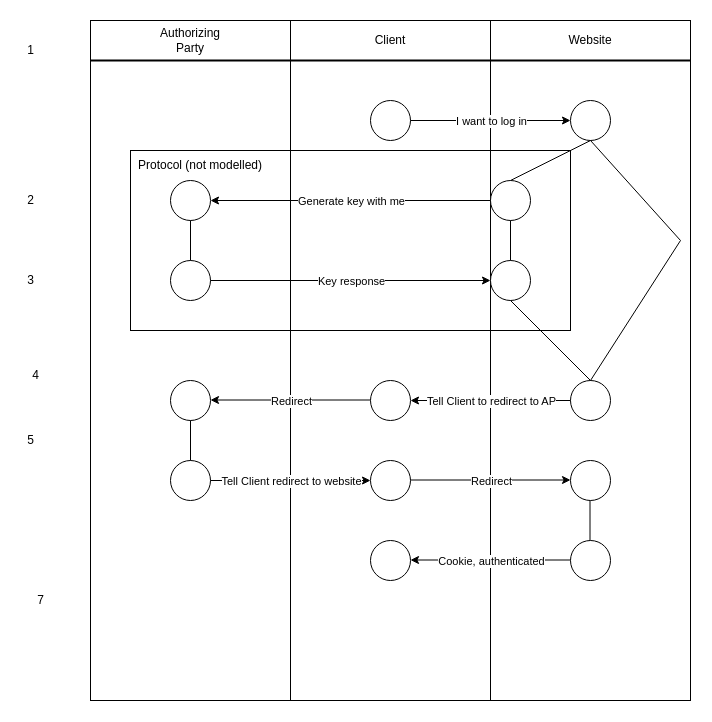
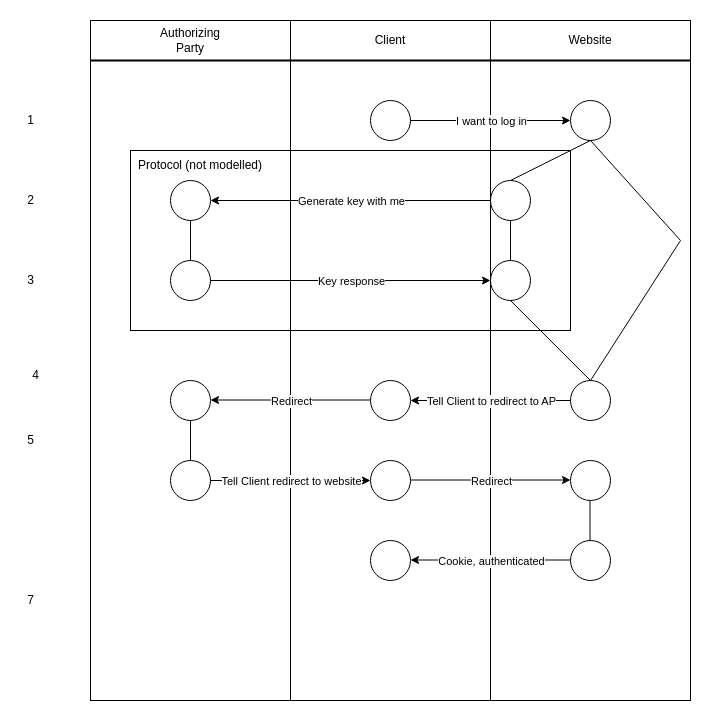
node "1": moved (31, 51) -> (31, 121)
node "7": moved (41, 601) -> (31, 601)
